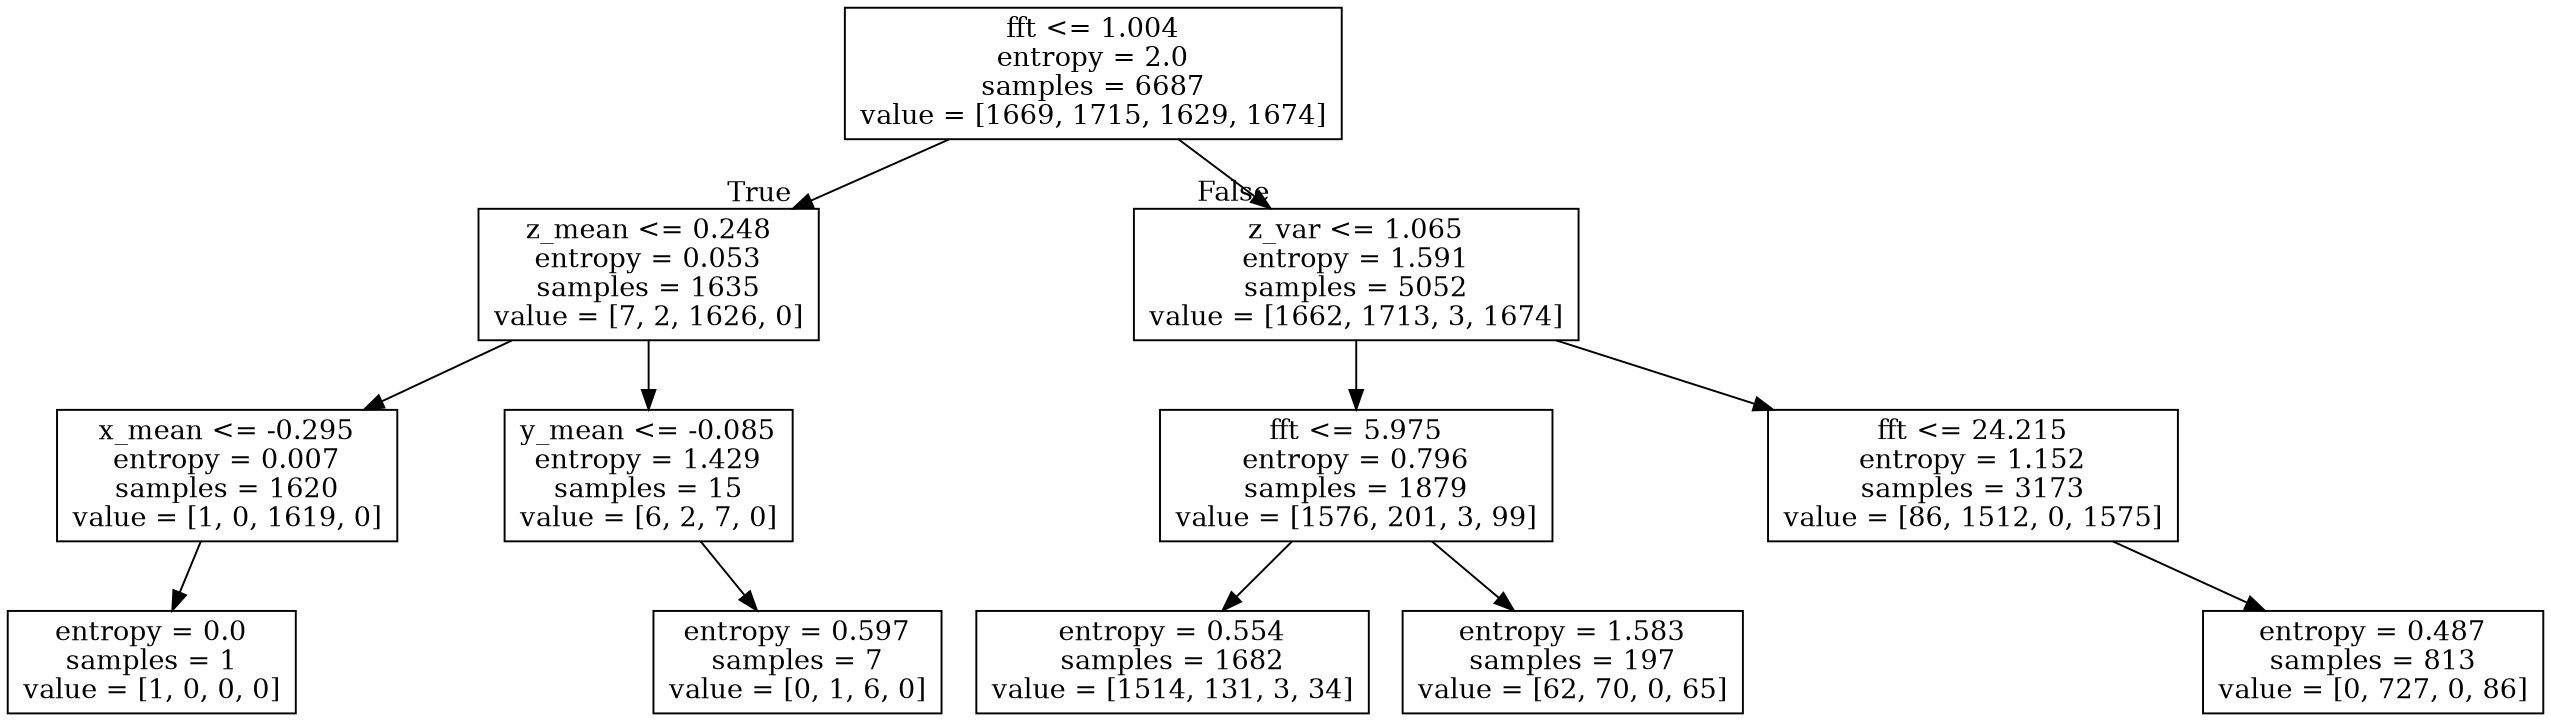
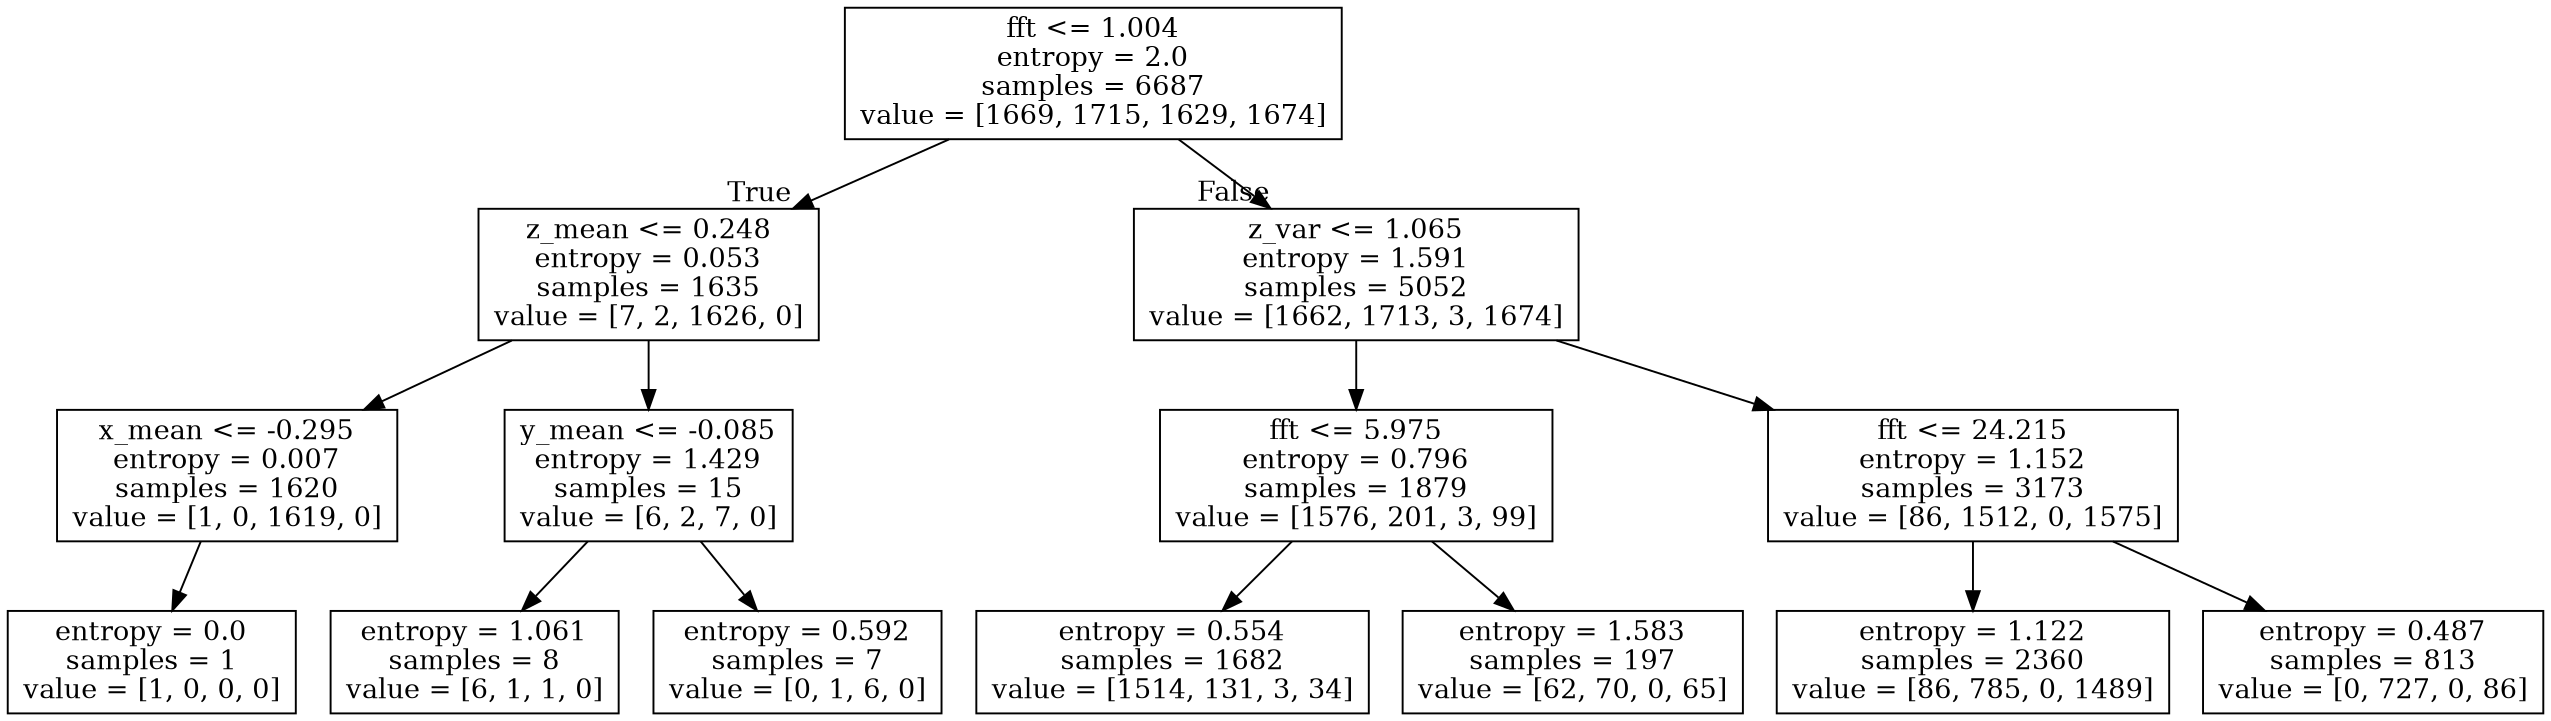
node "entropy = 1.061 samples = 8 value = [6, 1, 1, 0]": added
node "entropy = 0.597 samples = 7 value = [0, 1, 6, 0]": label "entropy = 0.597 samples = 7 value = [0, 1, 6, 0]" -> "entropy = 0.592 samples = 7 value = [0, 1, 6, 0]"
node "entropy = 1.122 samples = 2360 value = [86, 785, 0, 1489]": added
